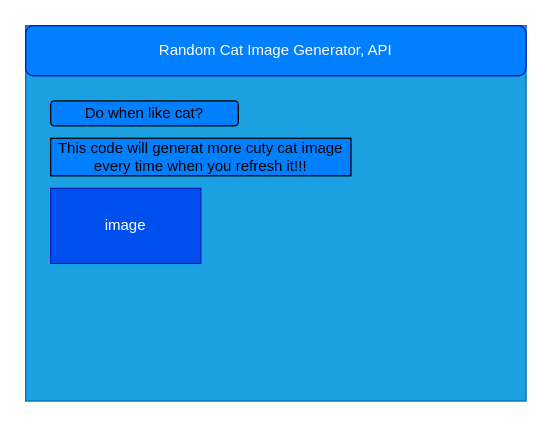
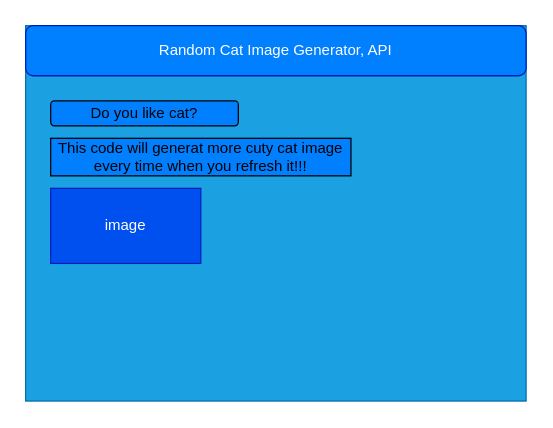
node "Do when like cat?": label "Do when like cat?" -> "Do you like cat?"
